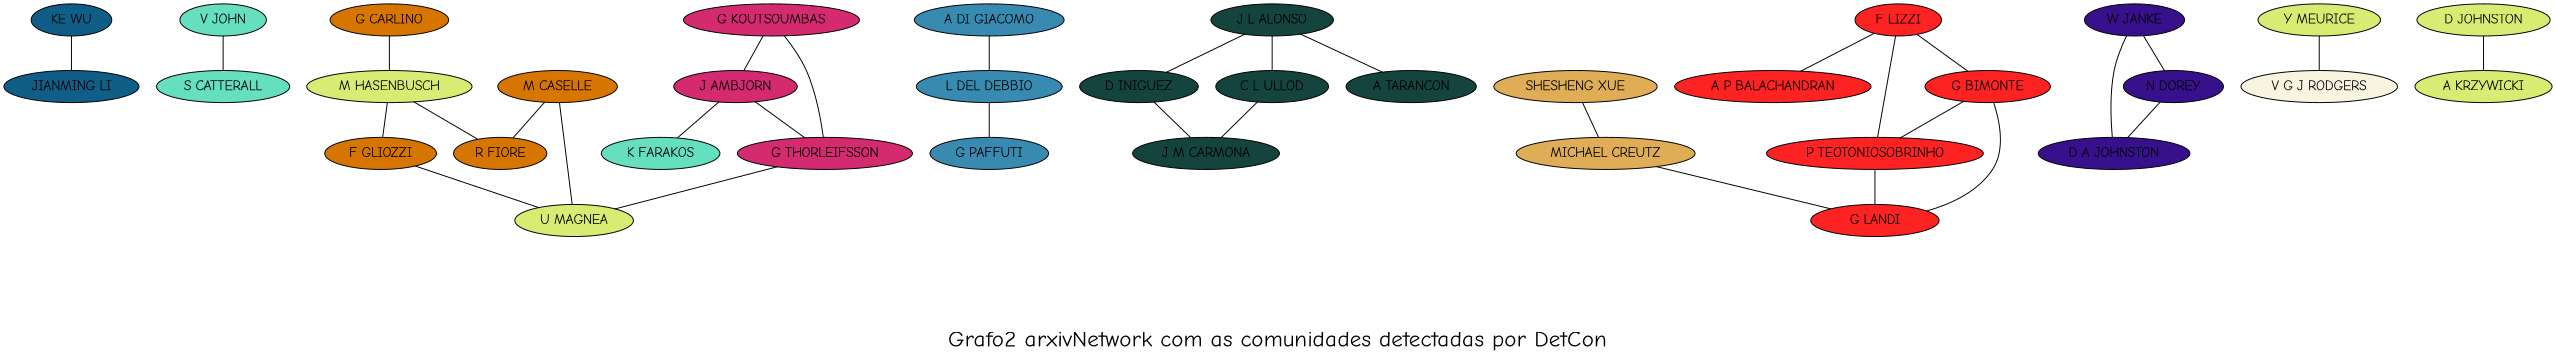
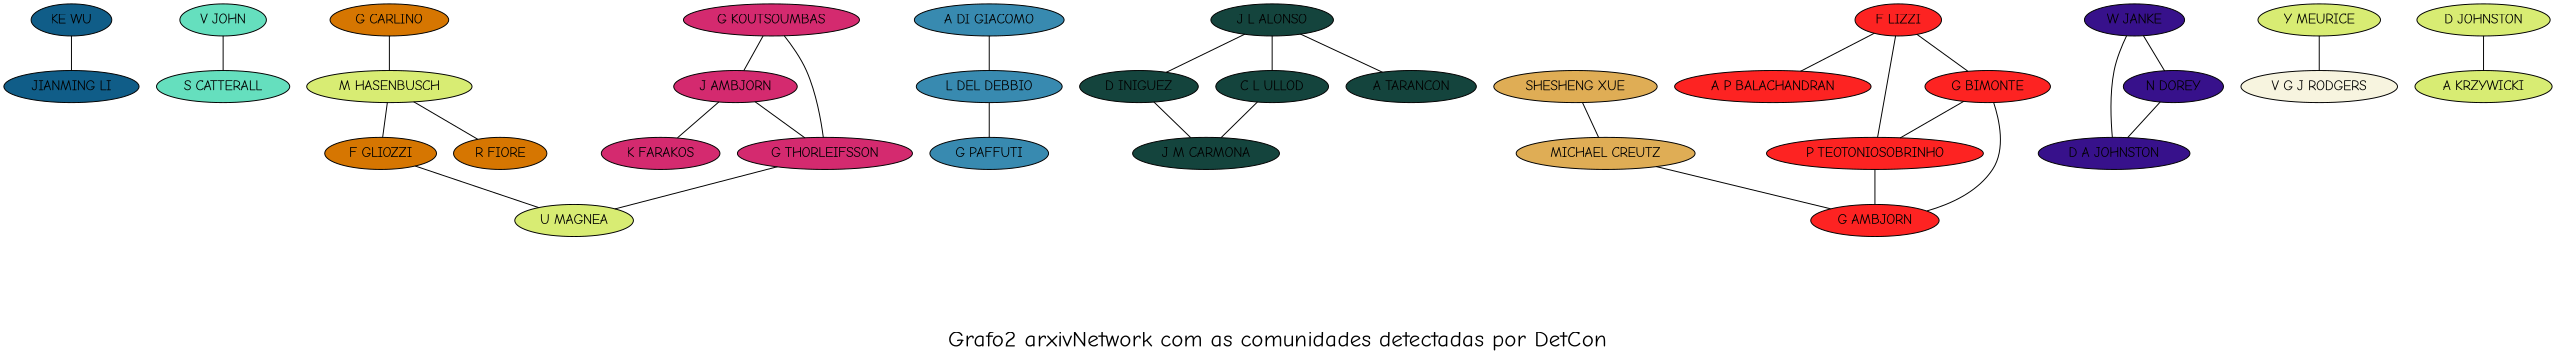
node "M CASELLE": removed
node "K FARAKOS": fillcolor #65dfbe -> #d42a6f
node "G LANDI": label "G LANDI" -> "G AMBJORN"
